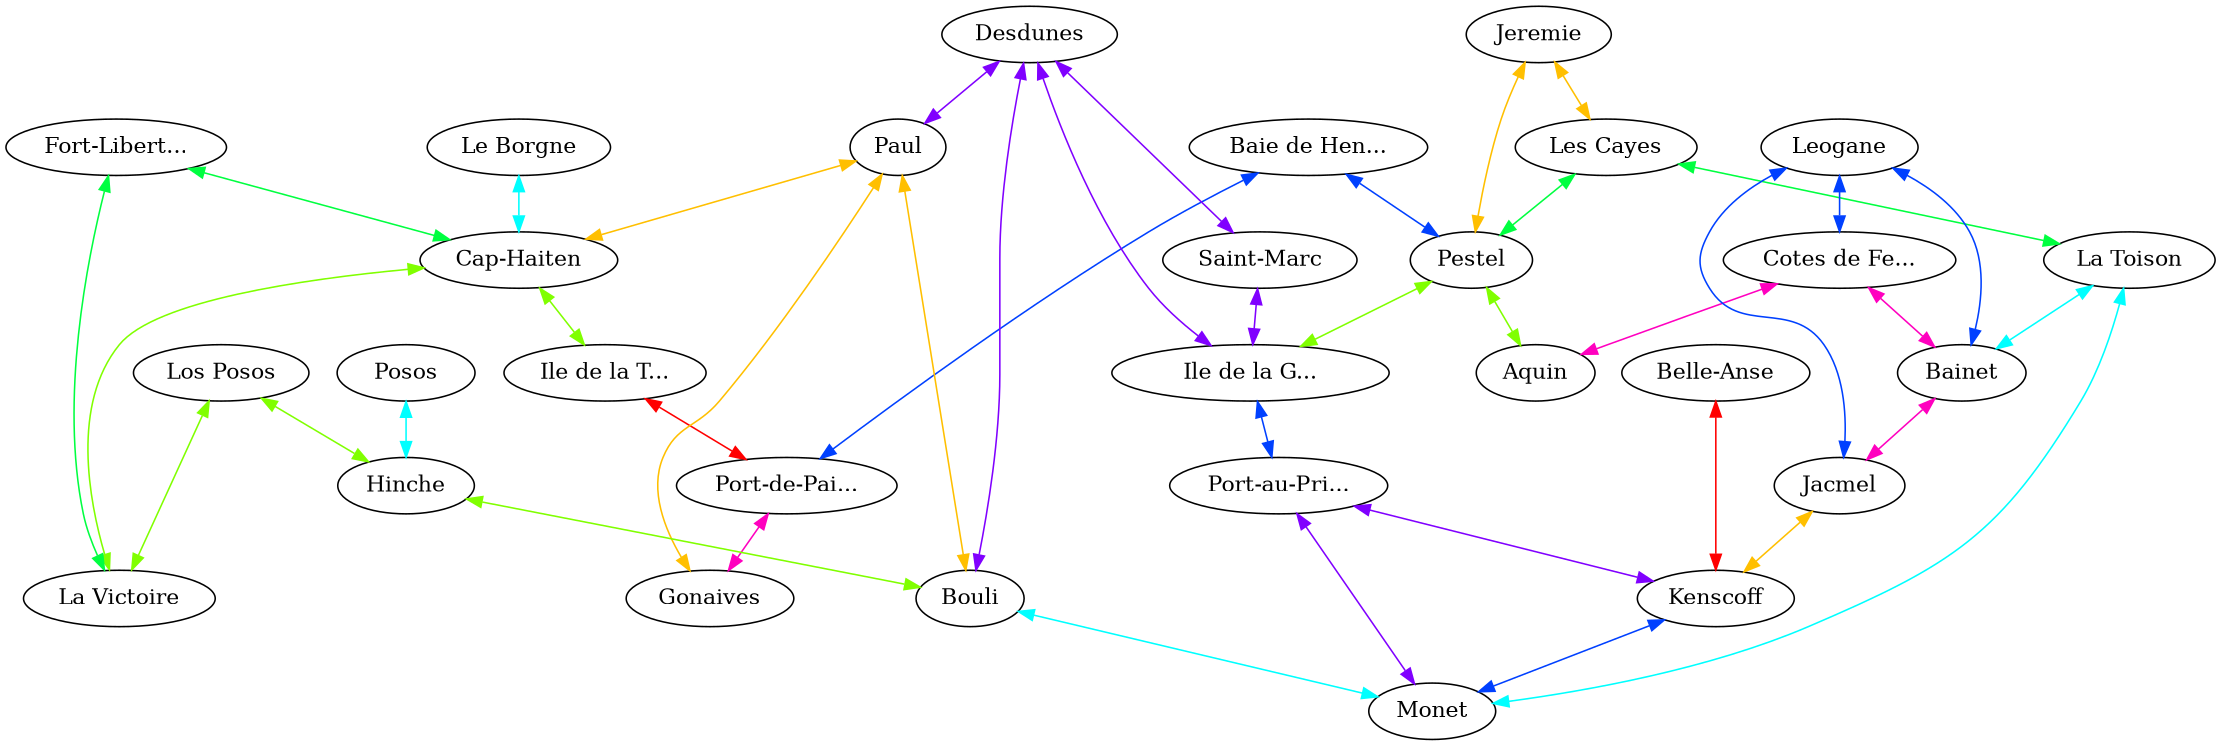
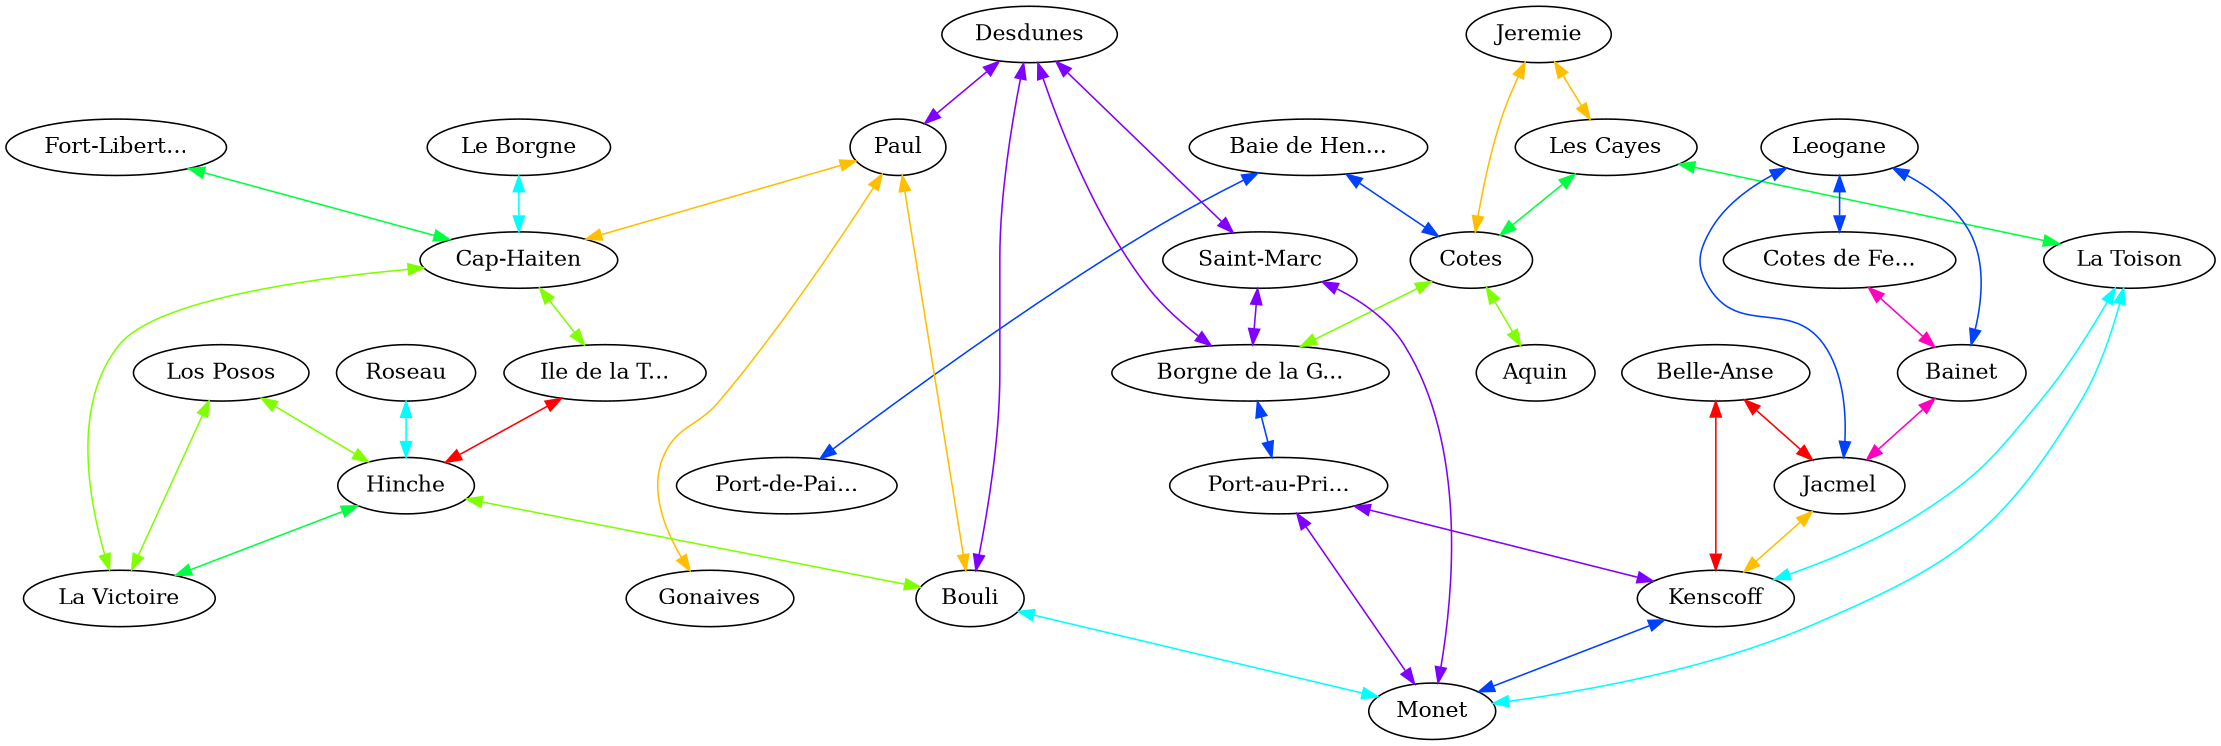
node "Pestel": label "Pestel" -> "Cotes"
edge "La Toison" -- "Bainet": now "La Toison" -- "Kenscoff"
edge "Cotes de Fe..." -- "Aquin": removed
node "Posos": label "Posos" -> "Roseau"
node "Ile de la G...": label "Ile de la G..." -> "Borgne de la G..."
edge "Fort-Libert..." -- "La Victoire": now "Hinche" -- "La Victoire"
edge "Belle-Anse" -- "Jacmel": added
edge "Ile de la T..." -- "Port-de-Pai...": now "Ile de la T..." -- "Hinche"
edge "Saint-Marc" -- "Monet": added
edge "Port-de-Pai..." -- "Gonaives": removed
